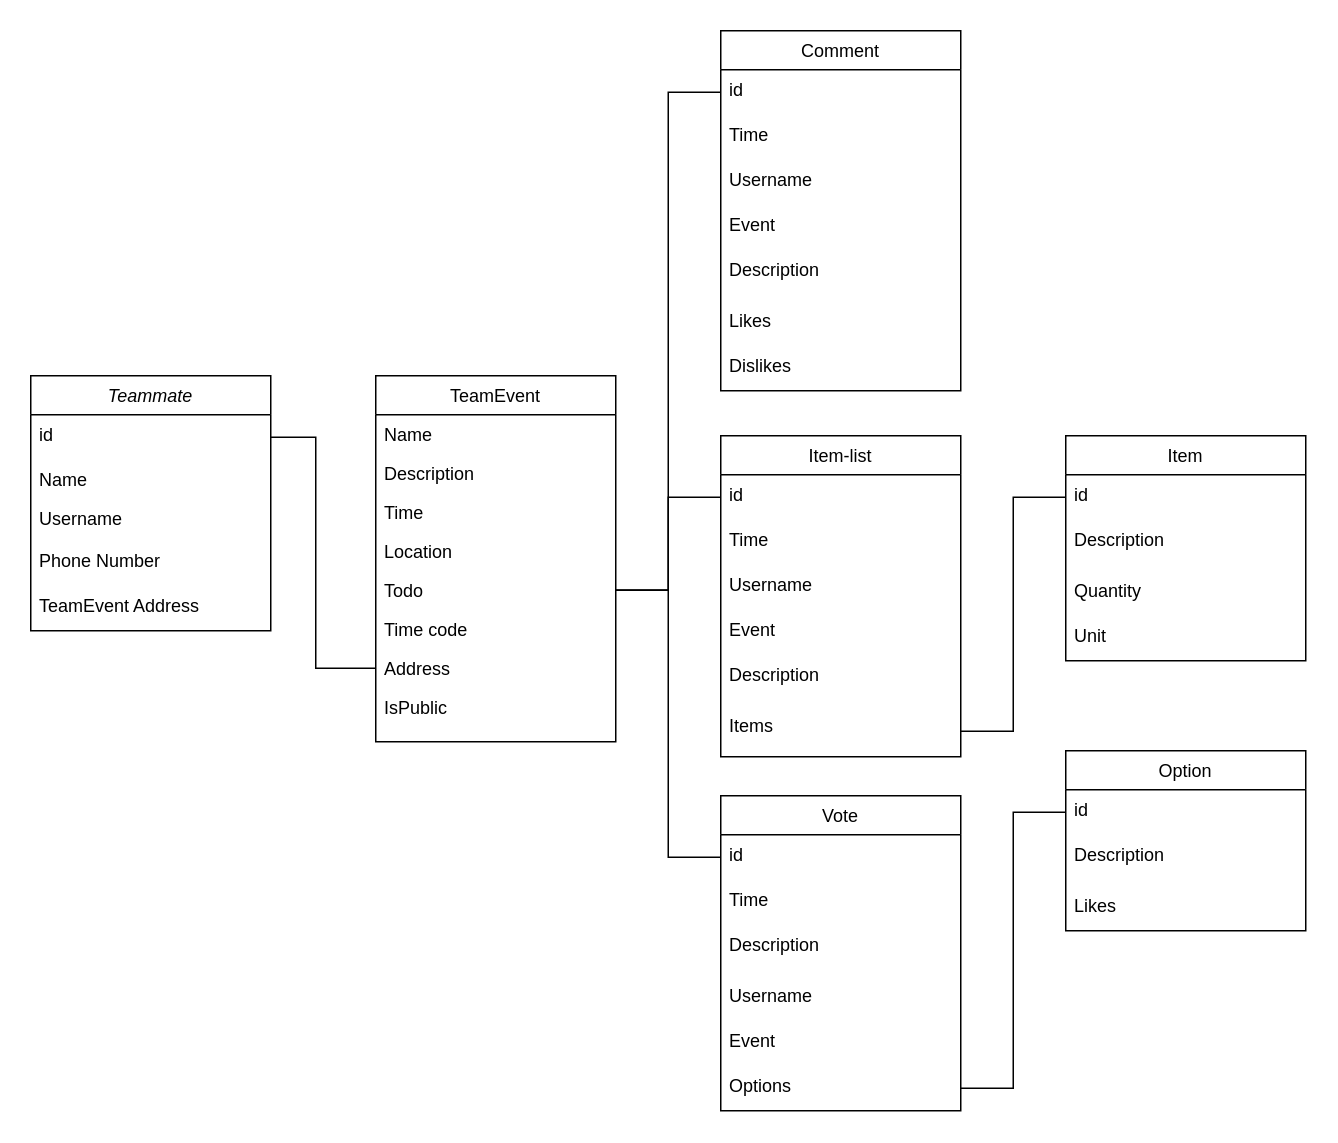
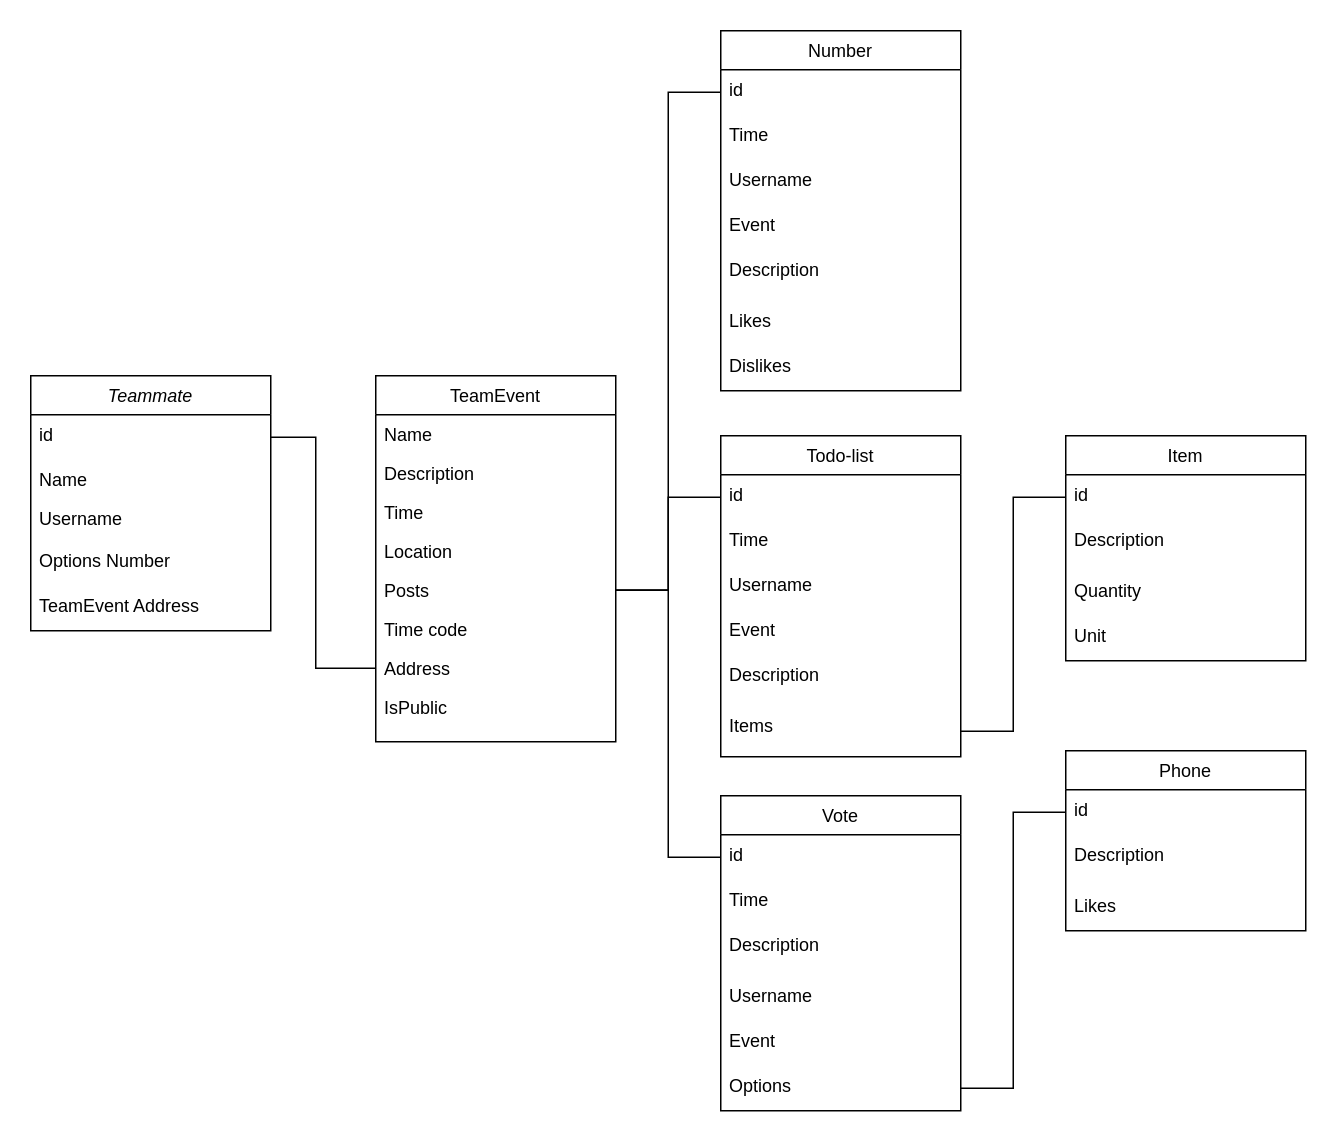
node "Comment": label "Comment" -> "Number"
node "Item-list": label "Item-list" -> "Todo-list"
node "Phone Number": label "Phone Number" -> "Options Number"
node "Todo": label "Todo" -> "Posts"
node "Option": label "Option" -> "Phone"
